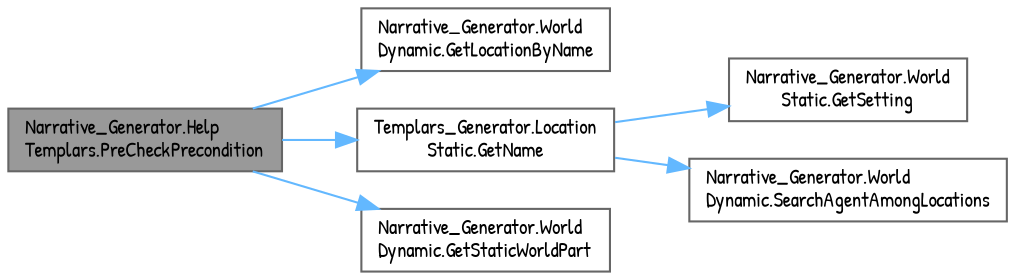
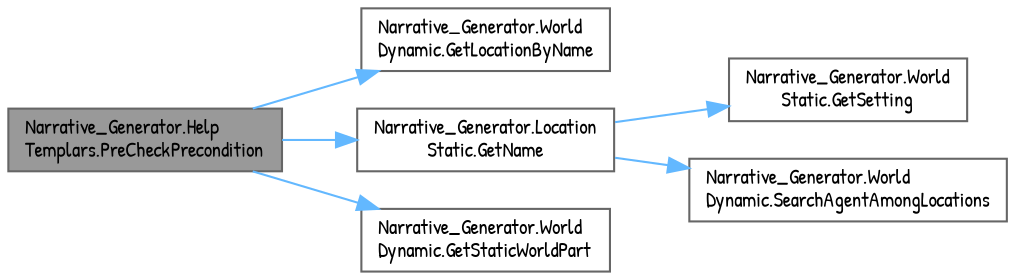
node "Templars_Generator.Location Static.GetName": label "Templars_Generator.Location Static.GetName" -> "Narrative_Generator.Location Static.GetName"
